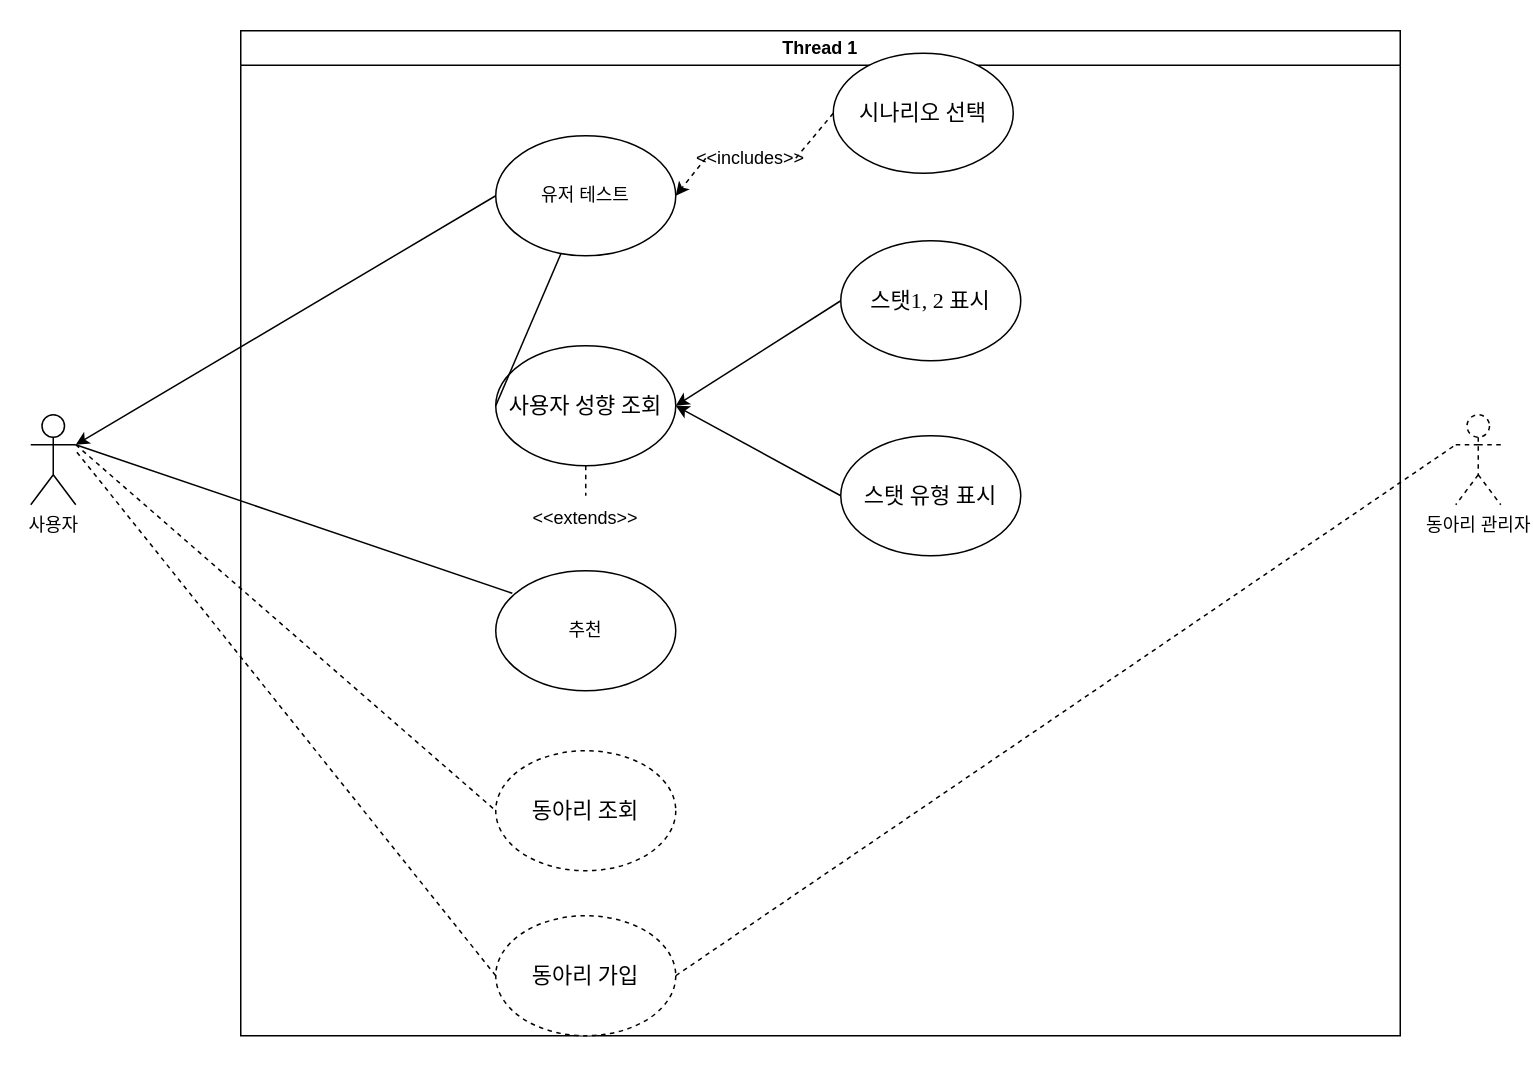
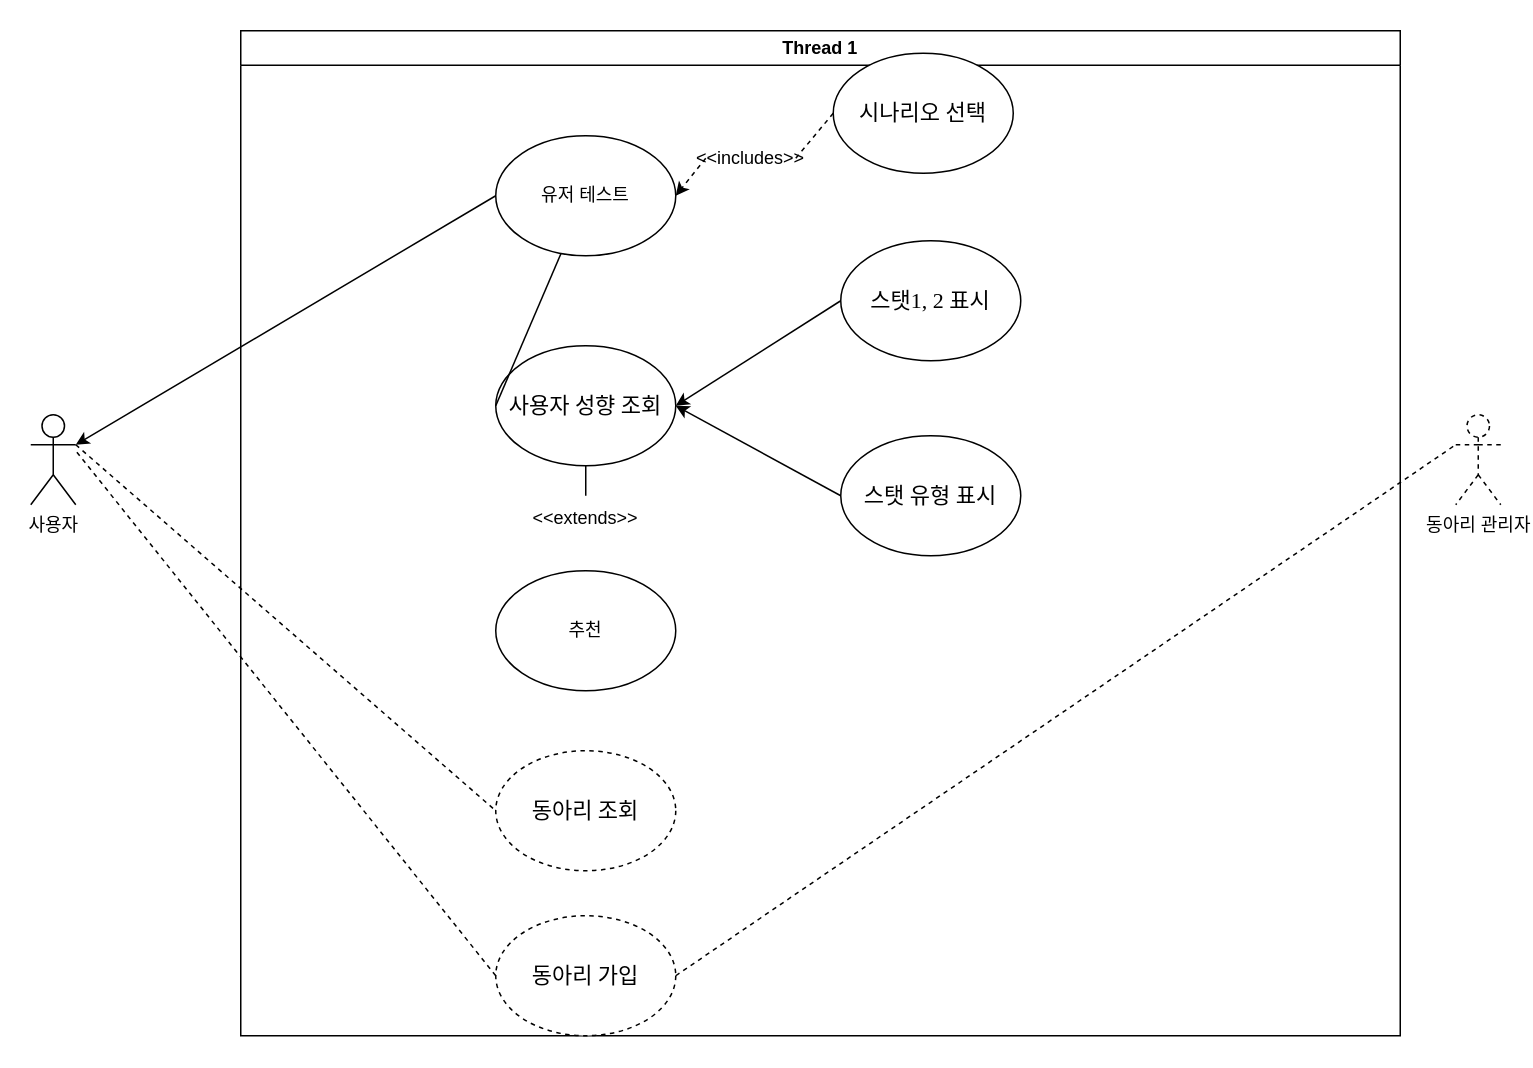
edge "사용자 성향 조회" -- "<<extends>>": style dashed -> solid
edge "사용자" -- "추천": removed
